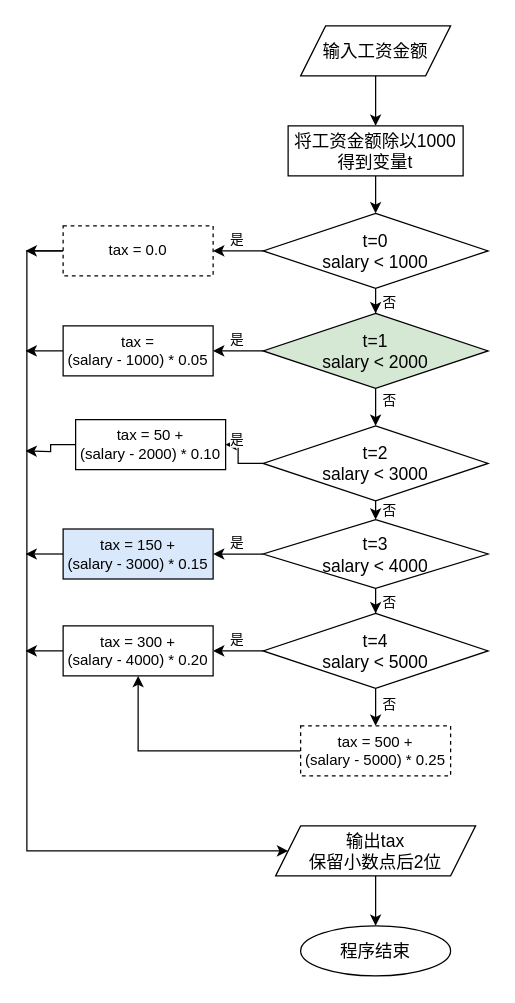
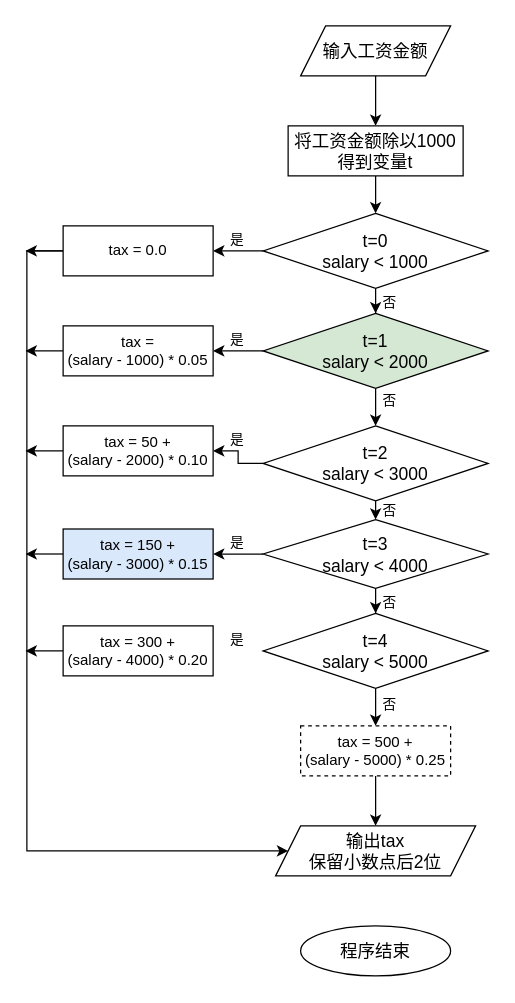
node "tax = 0.0": style dashed -> solid
node "tax = 50 + (salary - 2000) * 0.10": moved (151, 444) -> (138, 451)
edge "t=4 salary < 5000" -> "tax = 300 + (salary - 4000) * 0.20": removed
edge "tax = 500 + (salary - 5000) * 0.25" -> "tax = 300 + (salary - 4000) * 0.20": now "tax = 500 + (salary - 5000) * 0.25" -> "输出tax 保留小数点后2位"
edge "输出tax 保留小数点后2位" -> "程序结束": removed
